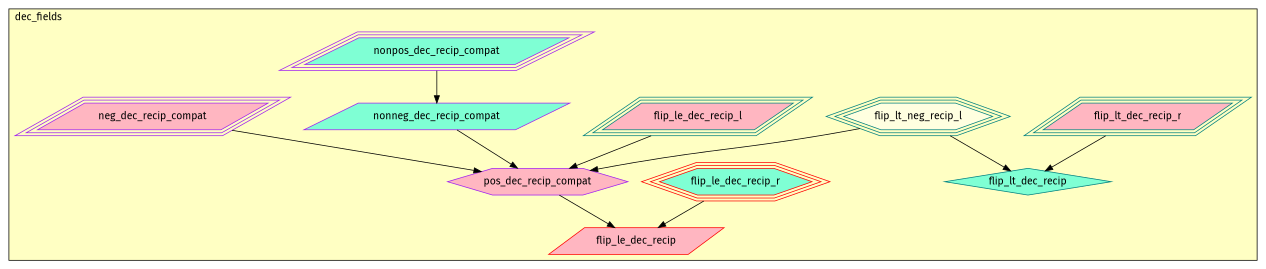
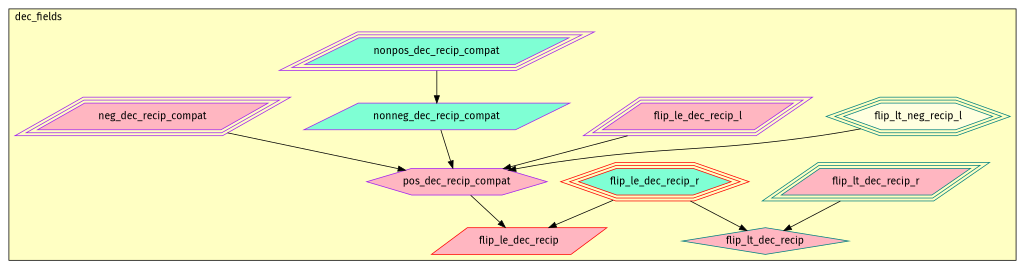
node "flip_le_dec_recip_l": color teal -> purple
edge "flip_lt_neg_recip_l" -> "flip_lt_dec_recip": now "flip_le_dec_recip_r" -> "flip_lt_dec_recip"
node "flip_lt_dec_recip": fillcolor aquamarine -> lightpink
